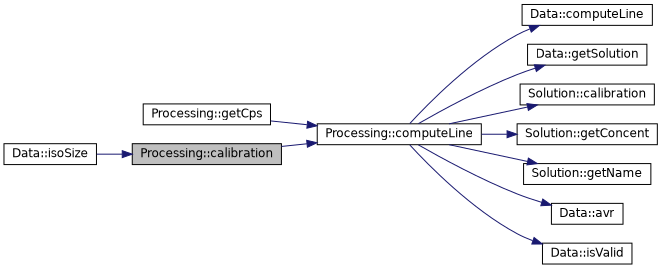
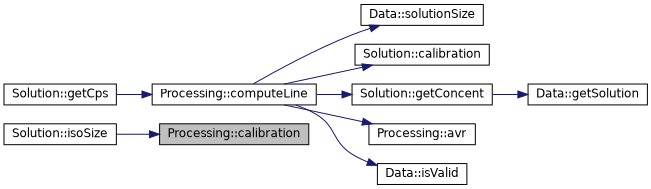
node "Data::computeLine": label "Data::computeLine" -> "Data::solutionSize"
edge "Processing::computeLine" -> "Data::getSolution": now "Solution::getConcent" -> "Data::getSolution"
node "Processing::getCps": label "Processing::getCps" -> "Solution::getCps"
edge "Processing::calibration" -> "Processing::computeLine": removed
node "Data::isoSize": label "Data::isoSize" -> "Solution::isoSize"
node "Solution::getName": removed
node "Data::avr": label "Data::avr" -> "Processing::avr"
